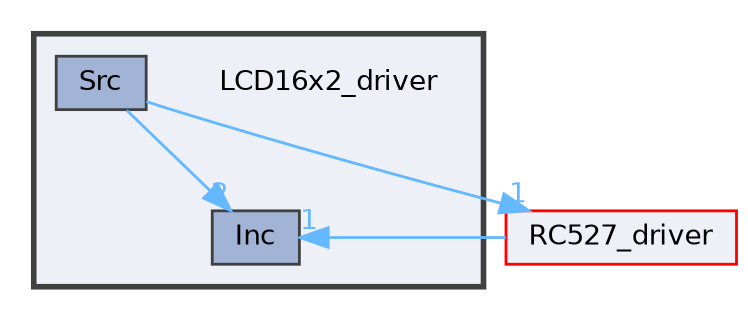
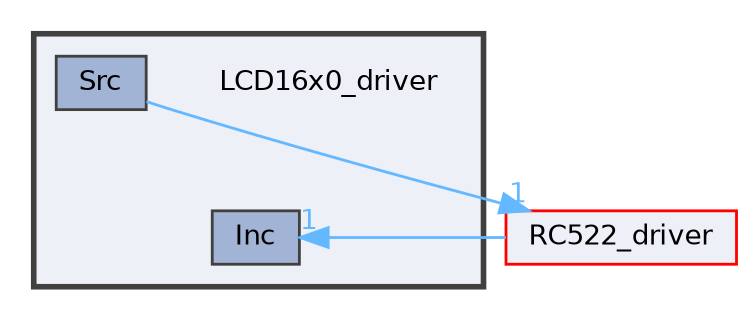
node "LCD16x2_driver": label "LCD16x2_driver" -> "LCD16x0_driver"
edge "Src" -> "Inc": removed
node "RC527_driver": label "RC527_driver" -> "RC522_driver"
